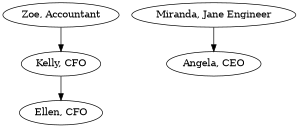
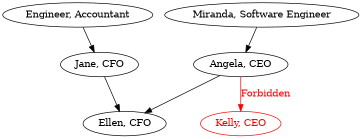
node "Zoe, Accountant": label "Zoe, Accountant" -> "Engineer, Accountant"
node "Miranda, Jane Engineer": label "Miranda, Jane Engineer" -> "Miranda, Software Engineer"
node "Kelly, CFO": label "Kelly, CFO" -> "Jane, CFO"
edge "Angela, CEO" -> "Ellen, CFO": added
node "Kelly, CEO": added
